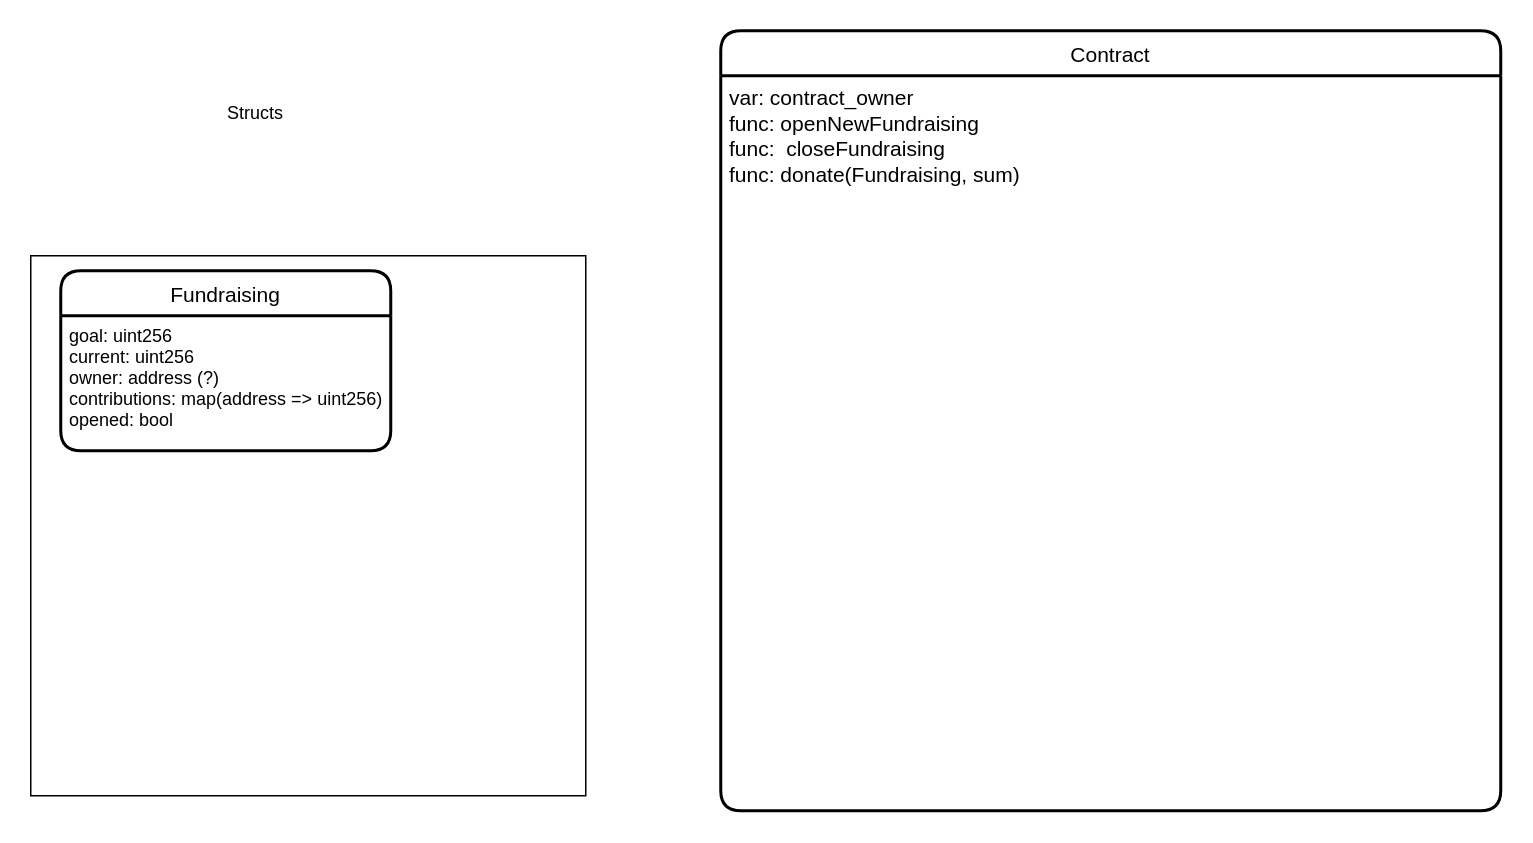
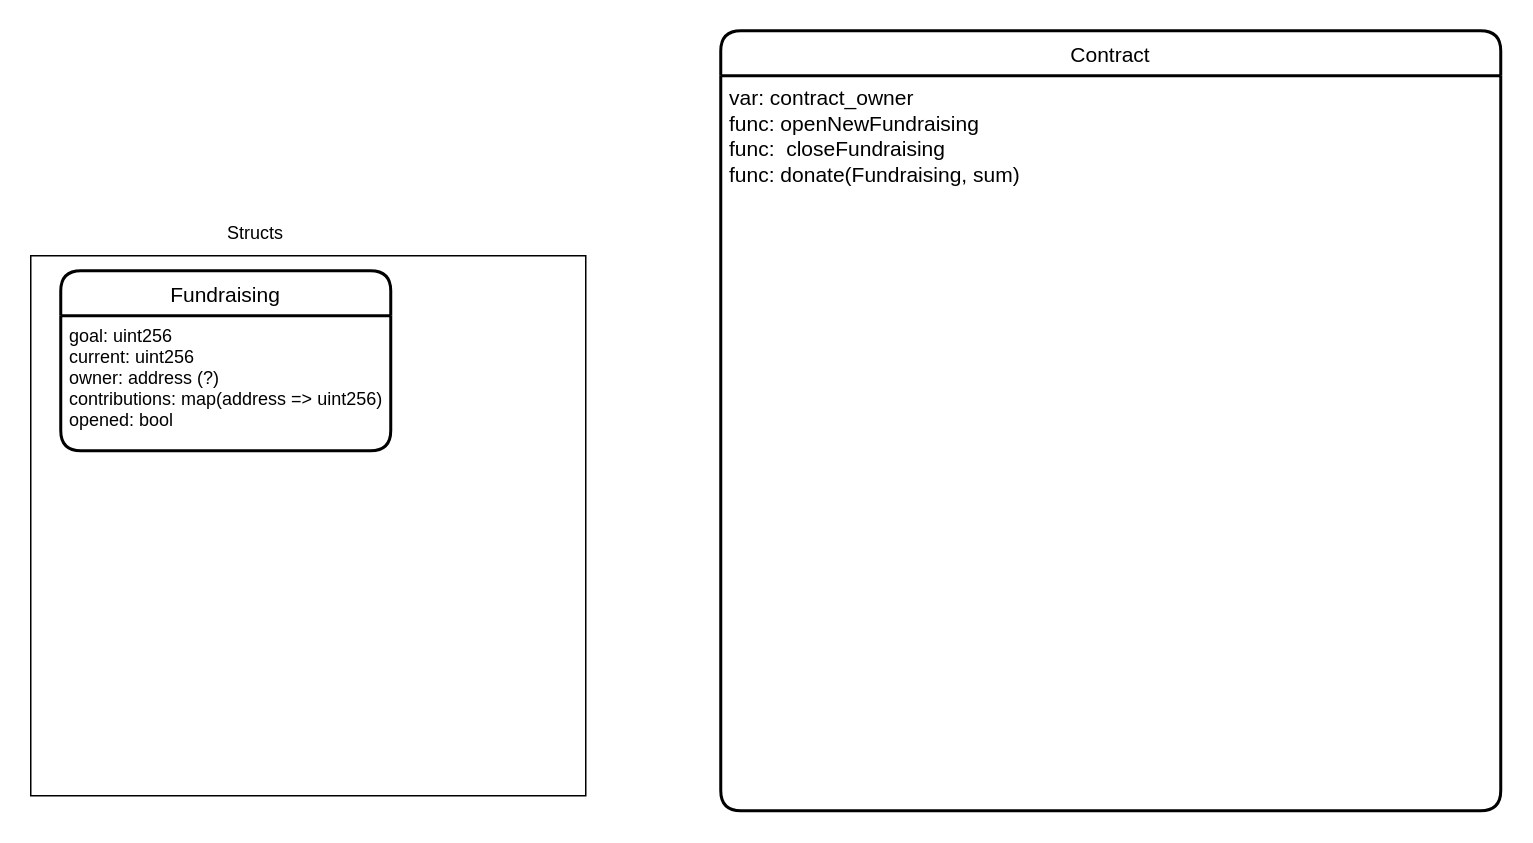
node "Structs": moved (256, 113) -> (256, 233)
